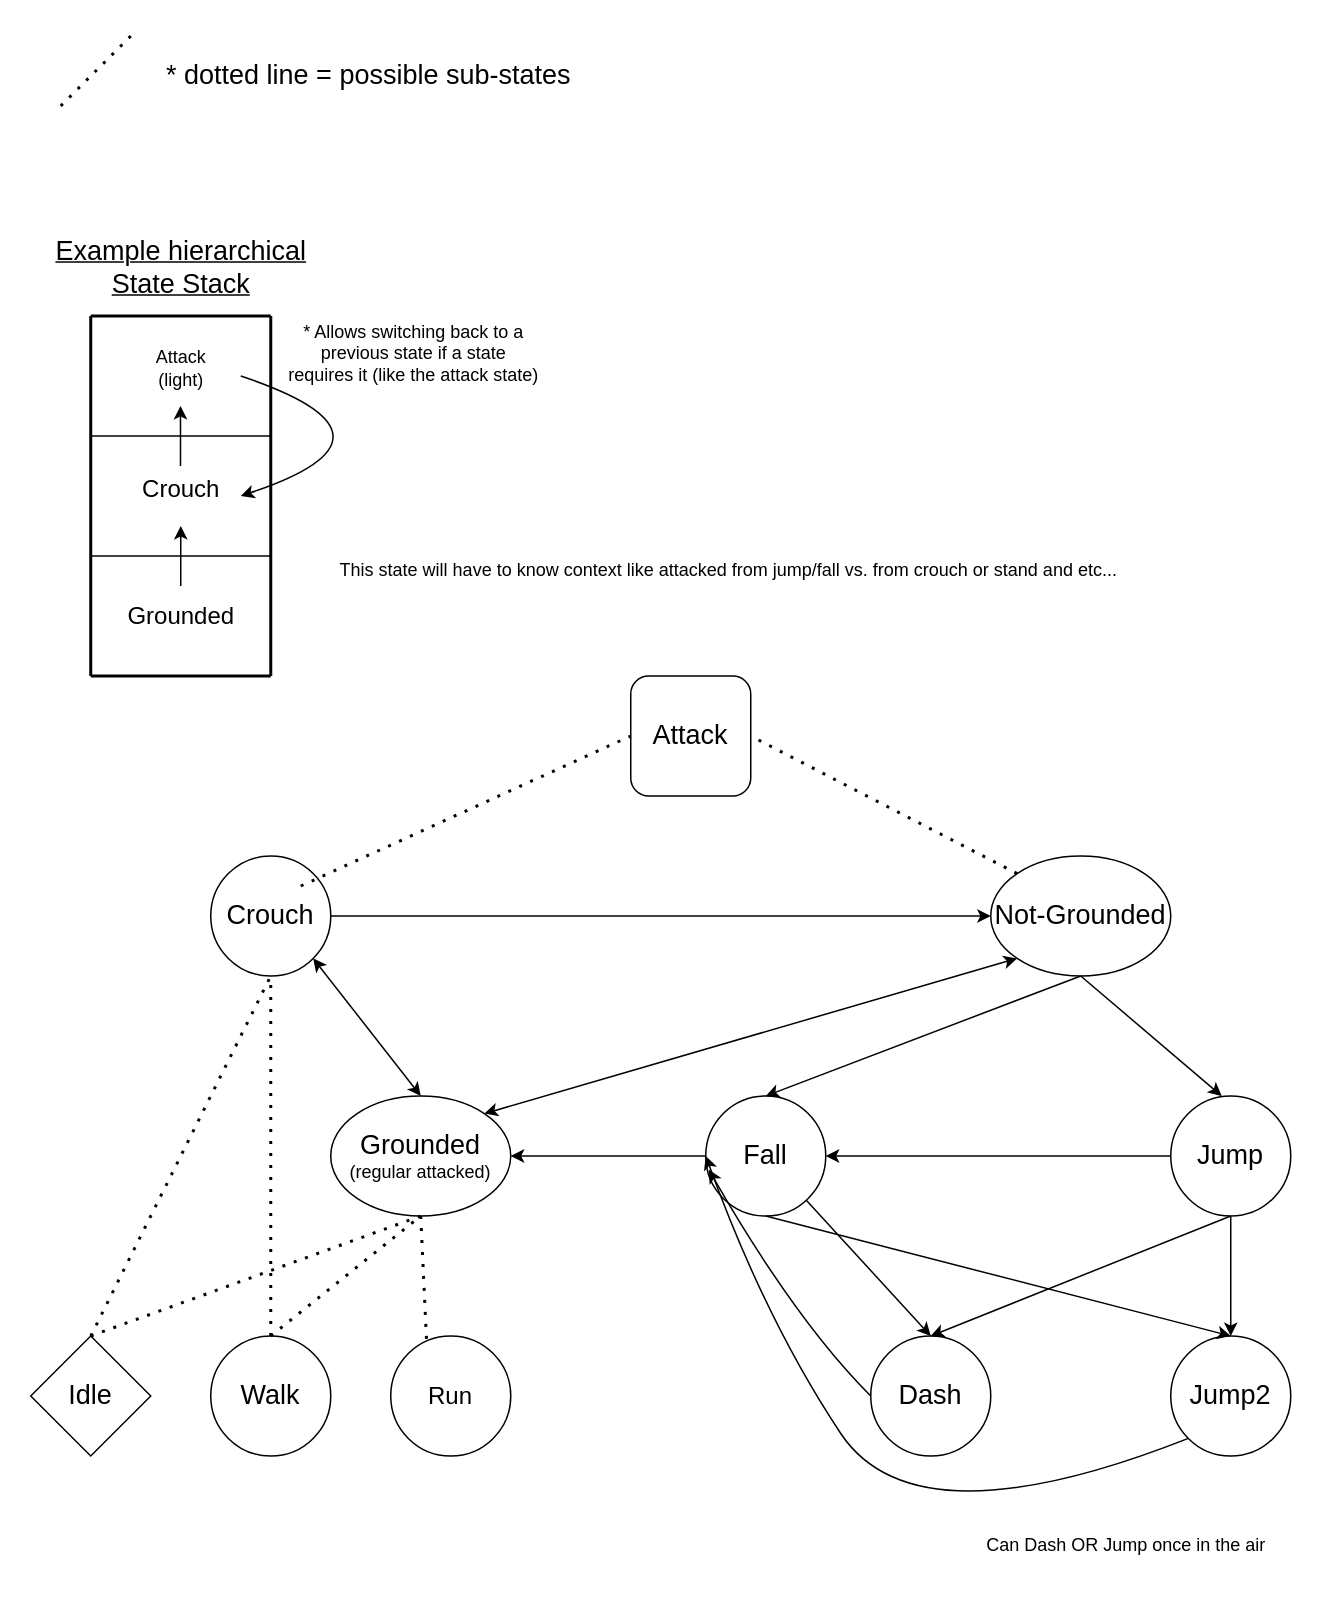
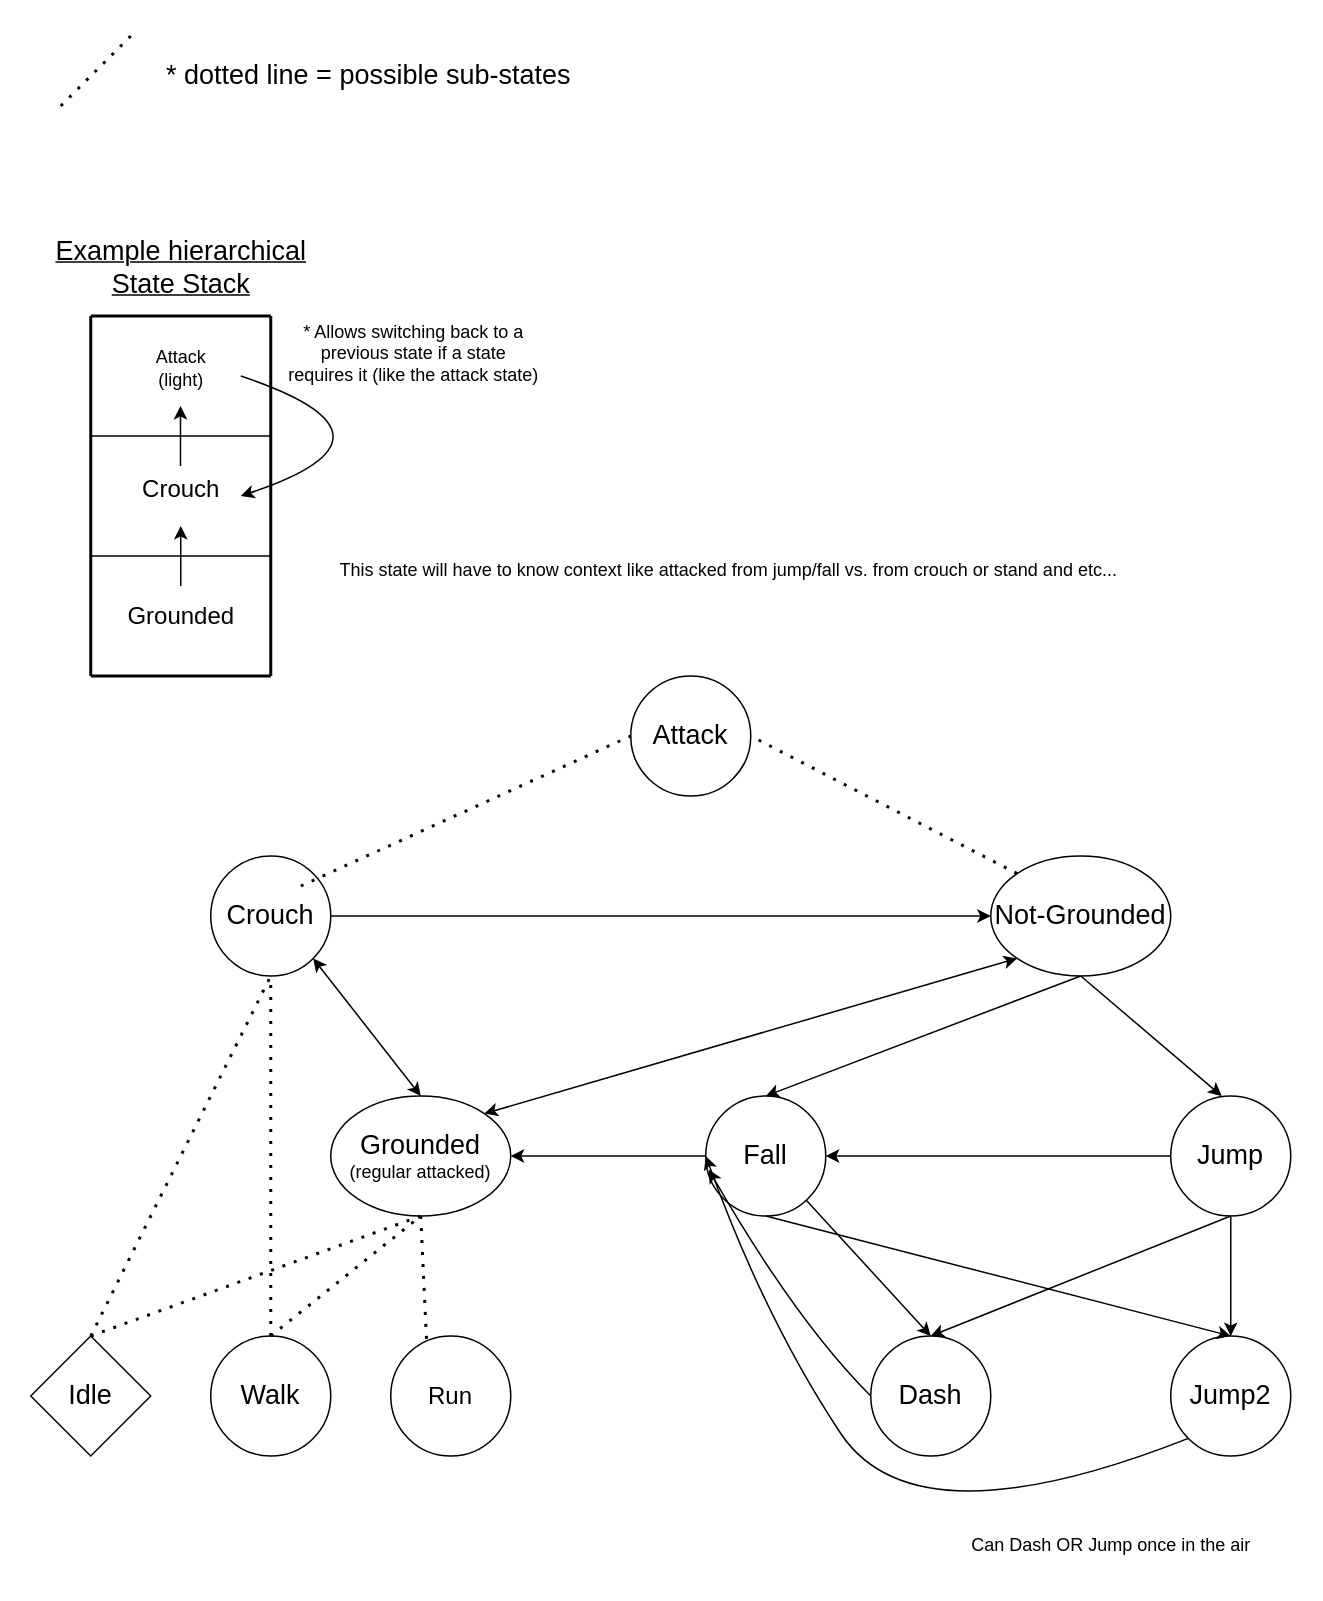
node "Attack": shape rounded rectangle -> ellipse
node "Can Dash OR Jump once in the air": moved (1126, 1546) -> (1111, 1546)
